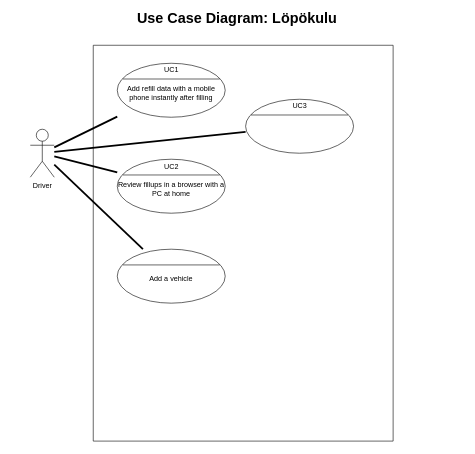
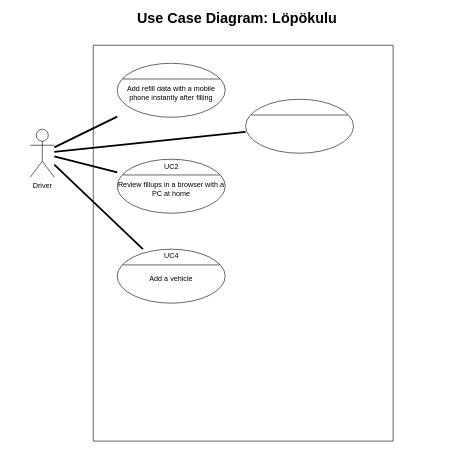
node "UC1": removed
node "UC3": removed
node "UC4": added
